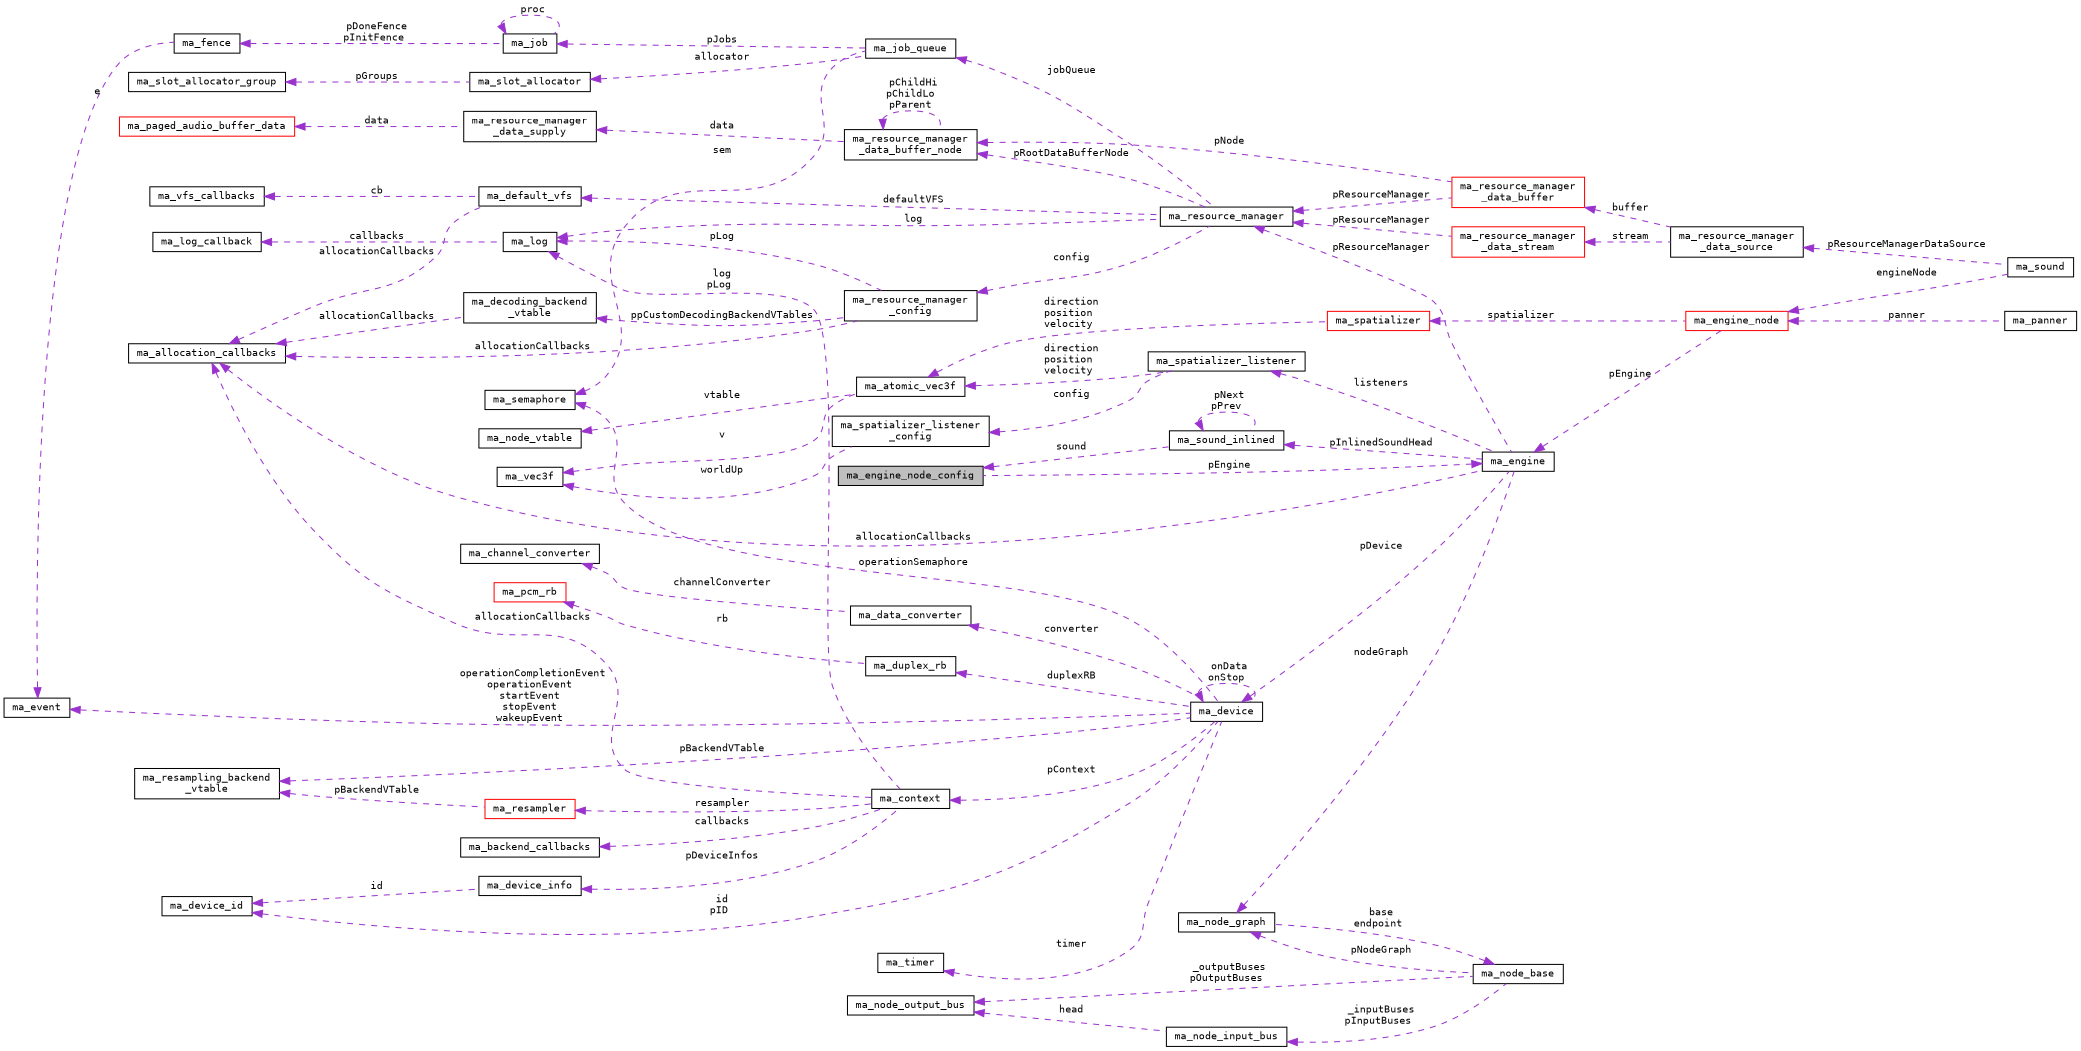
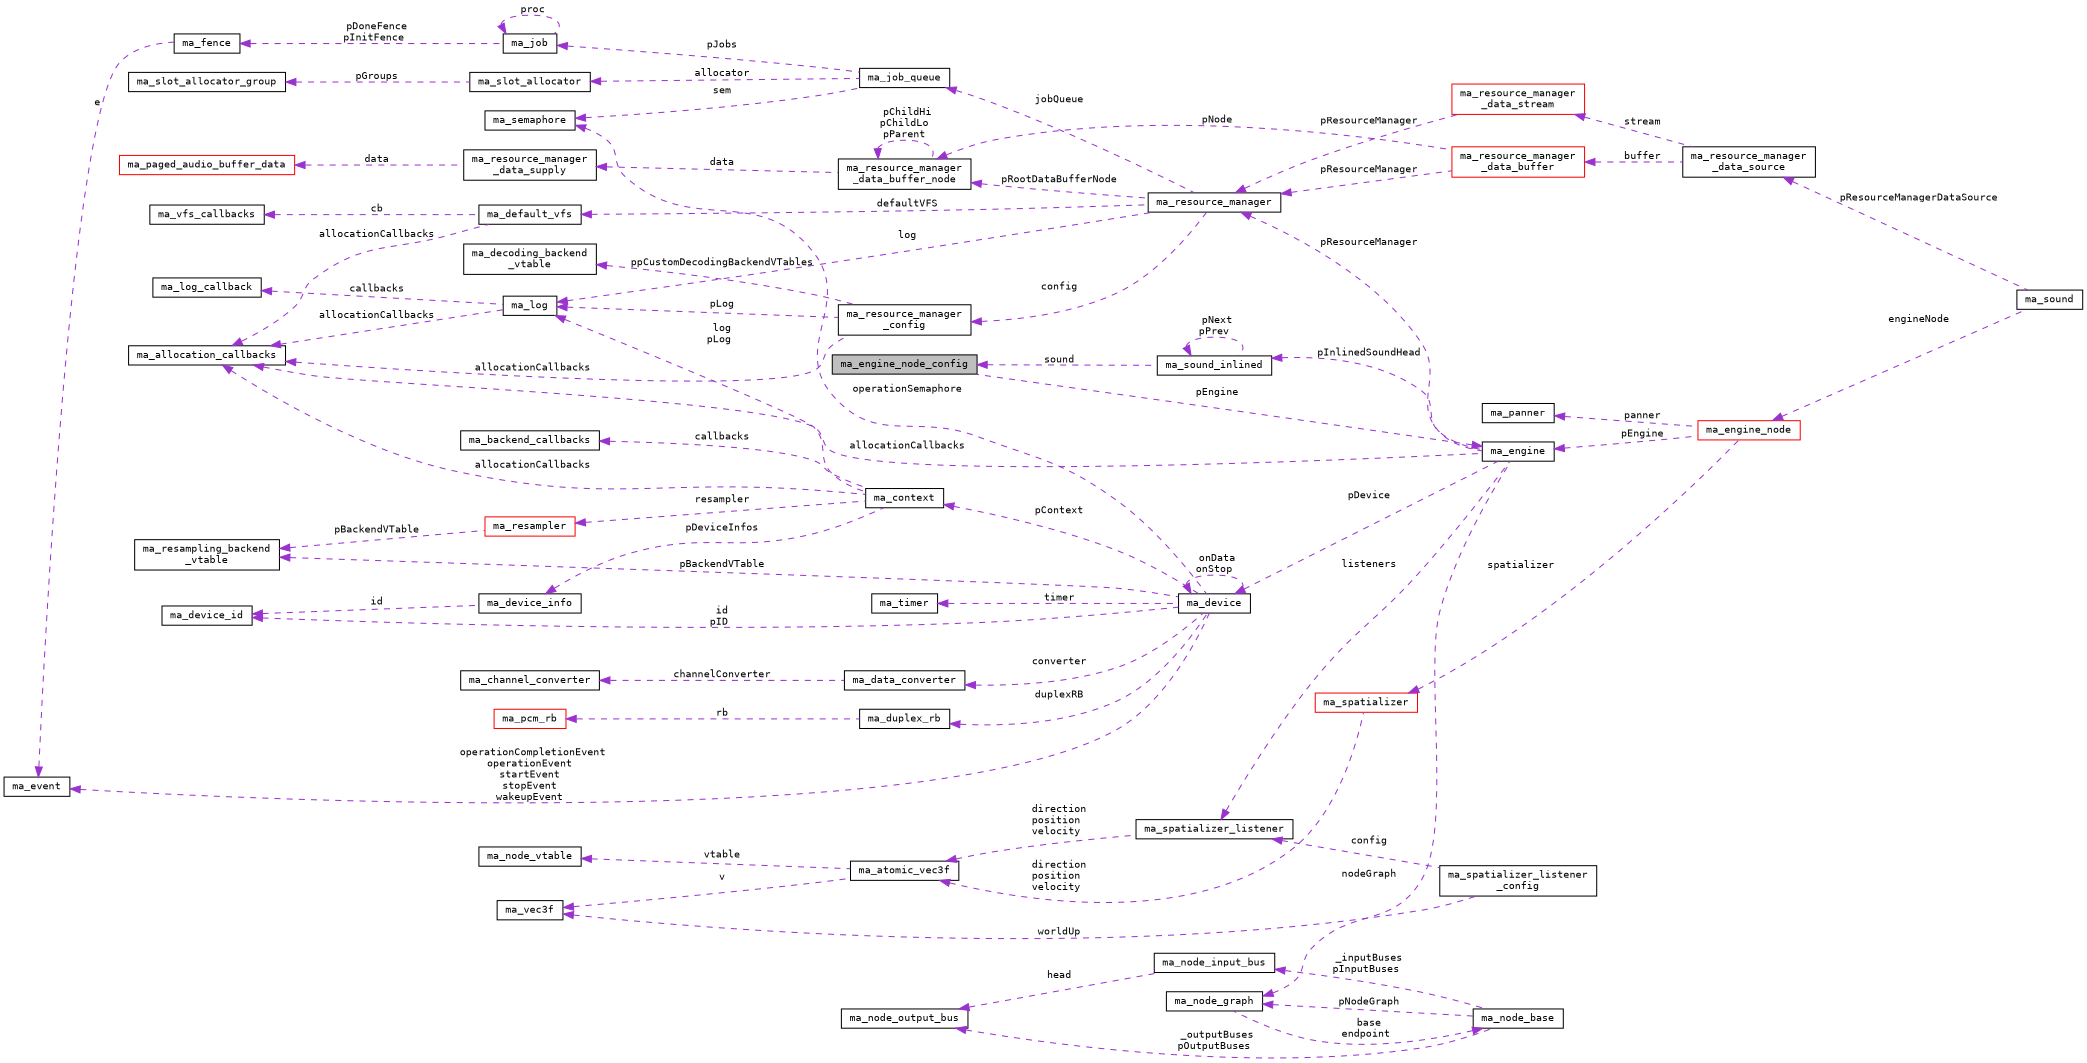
edge "ma_panner" -> "ma_engine_node": reversed
edge "ma_decoding_backend _vtable" -> "ma_allocation_callbacks": now "ma_log" -> "ma_allocation_callbacks"
edge "ma_spatializer_listener" -> "ma_spatializer_listener _config": reversed
